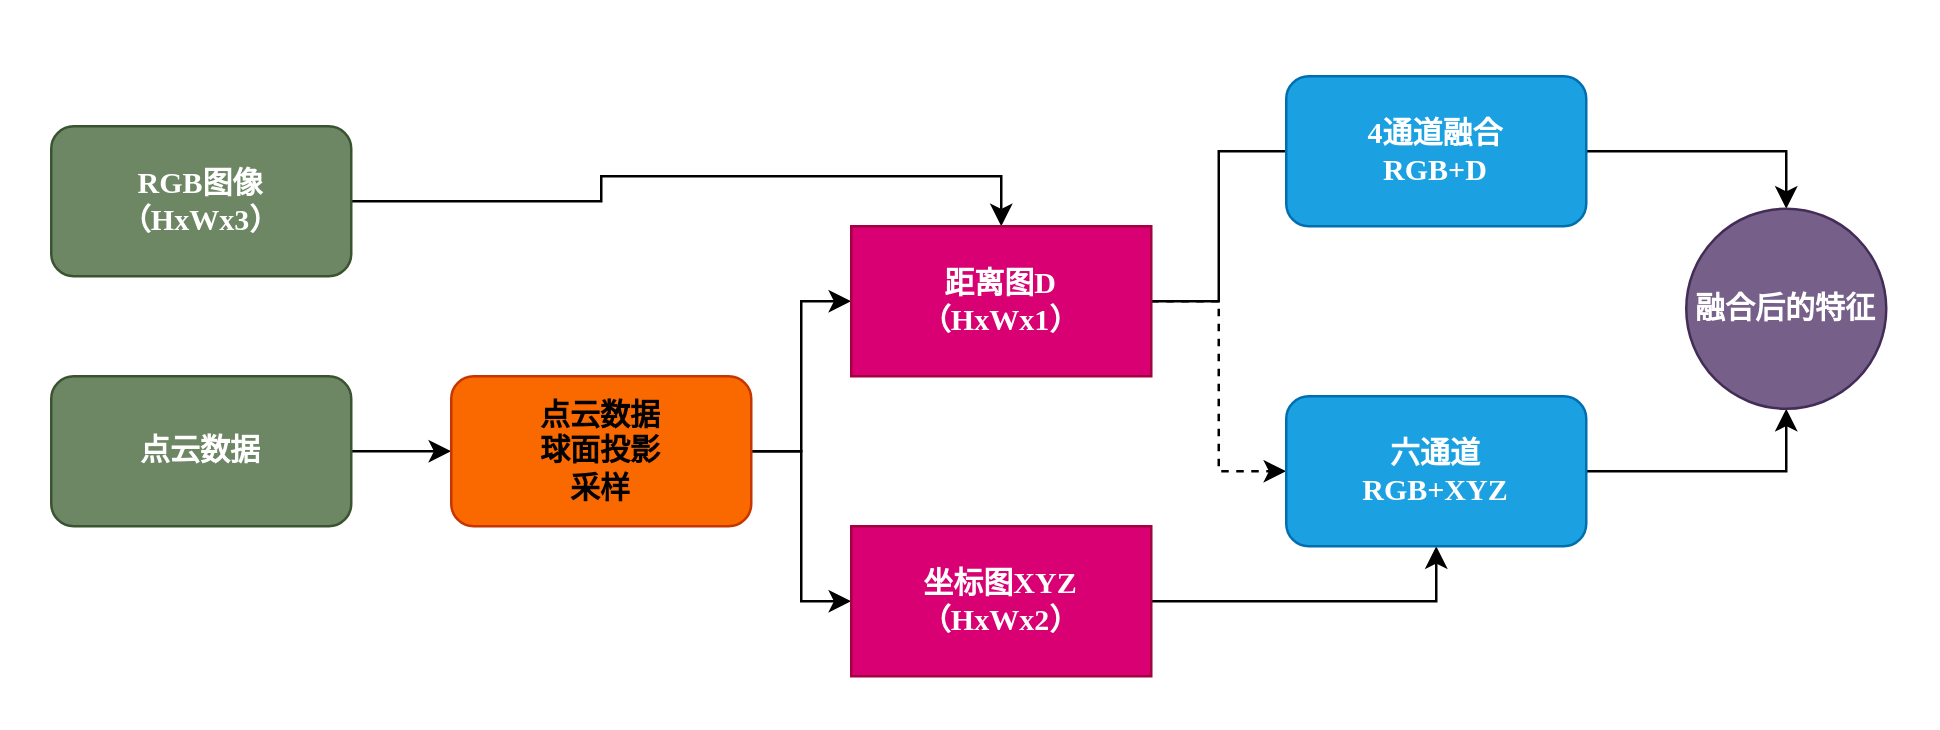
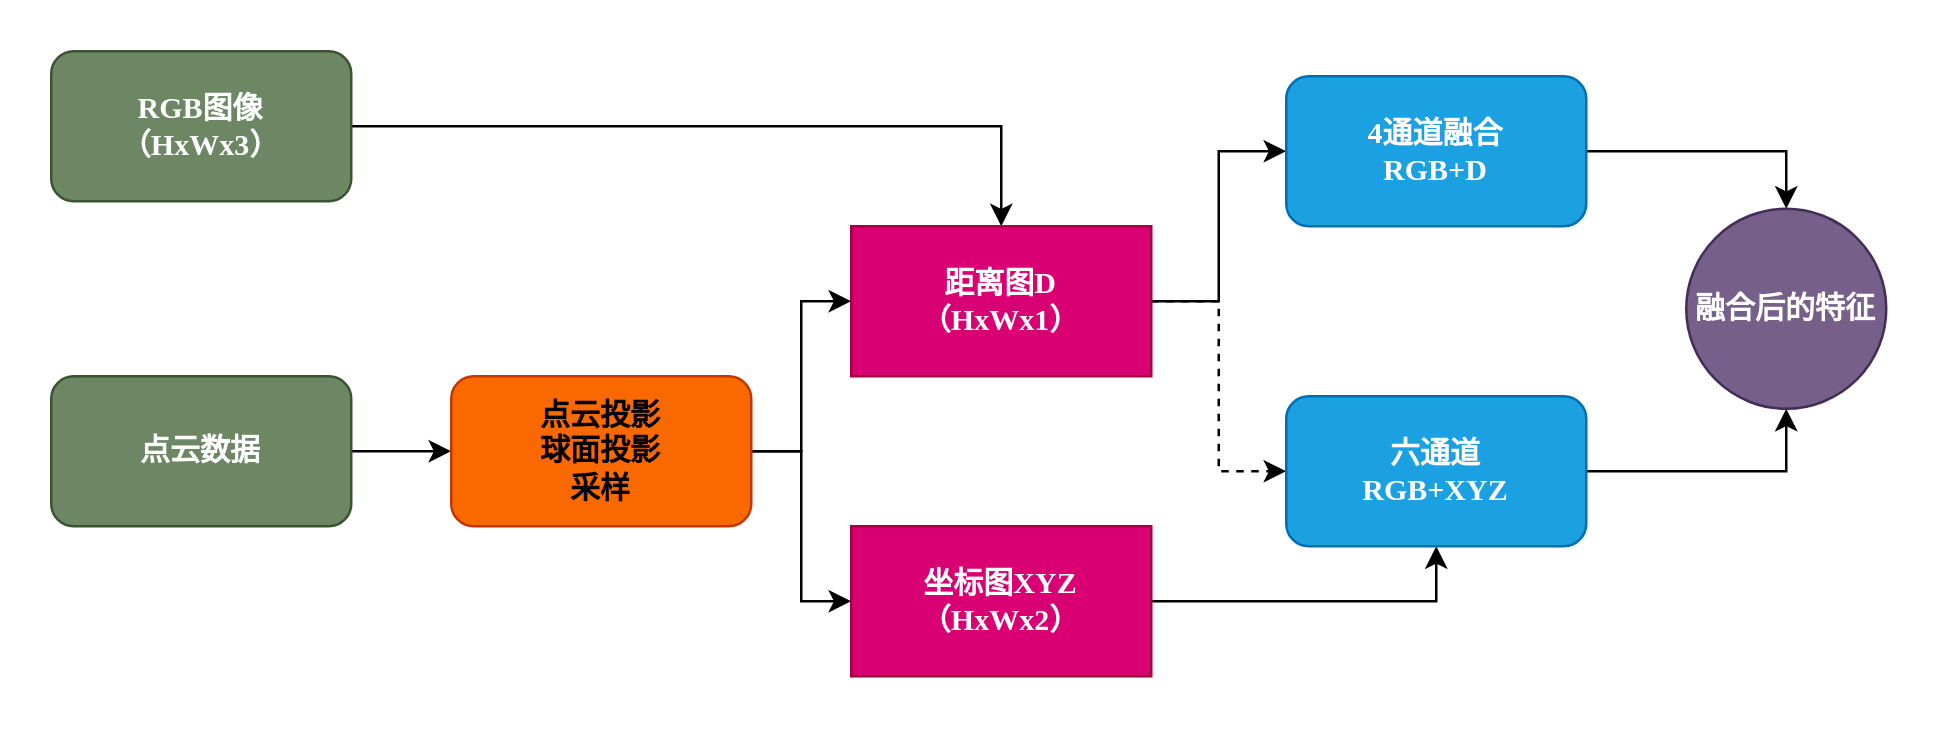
edge "4通道融合 RGB+D" -- "距离图D （HxWx1）": arrowhead none -> classic
node "RGB图像 （HxWx3）": moved (201, 201) -> (201, 126)
node "点云数据 球面投影 采样": label "点云数据 球面投影 采样" -> "点云投影 球面投影 采样"
